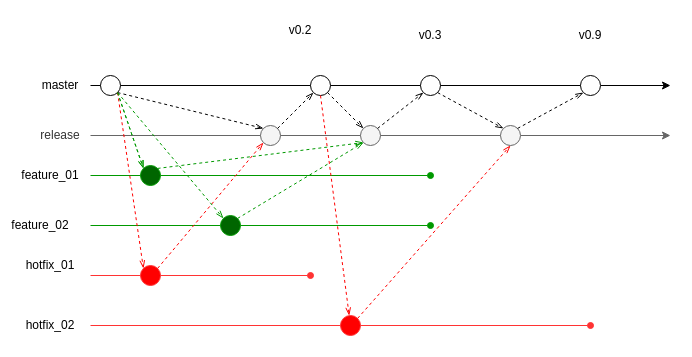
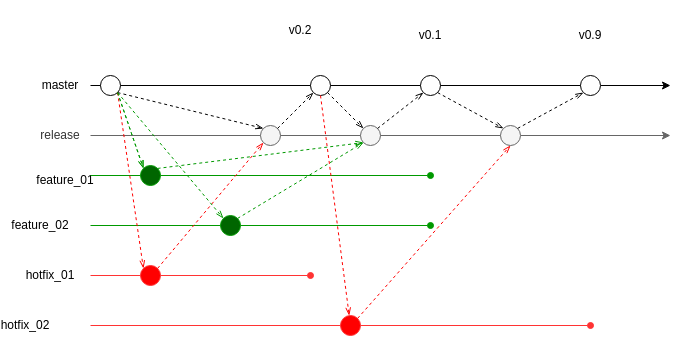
node "v0.3": label "v0.3" -> "v0.1"
node "feature_01": moved (51, 176) -> (66, 181)
node "hotfix_01": moved (51, 266) -> (51, 276)
node "hotfix_02": moved (51, 326) -> (26, 326)
